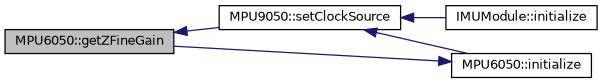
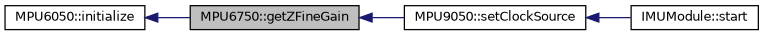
node "IMUModule::initialize": label "IMUModule::initialize" -> "IMUModule::start"
node "MPU6050::getZFineGain": label "MPU6050::getZFineGain" -> "MPU6750::getZFineGain"
edge "MPU6050::initialize" -> "MPU9050::setClockSource": removed
